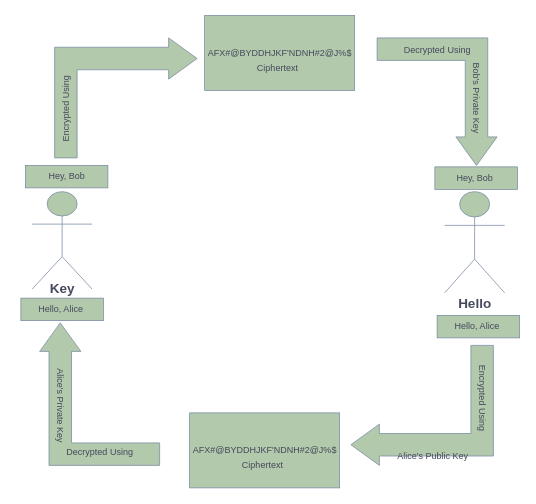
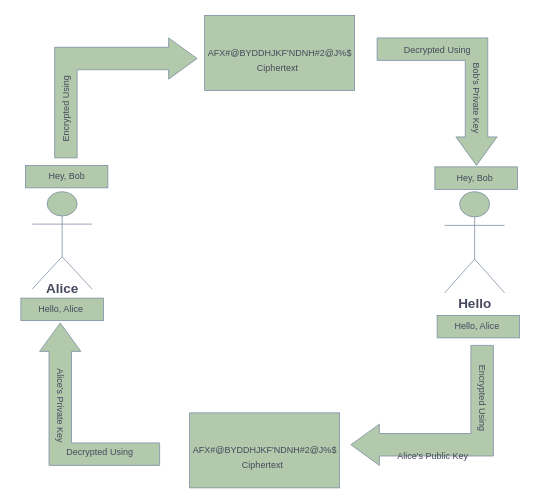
node "Key": label "Key" -> "Alice"
